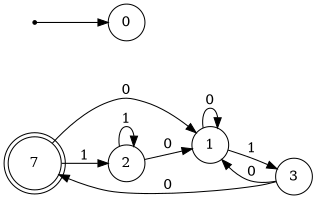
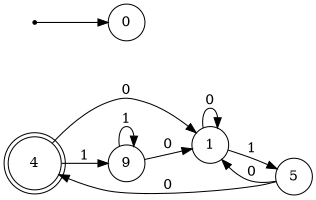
node "7": label "7" -> "4"
node "2": label "2" -> "9"
node "3": label "3" -> "5"
